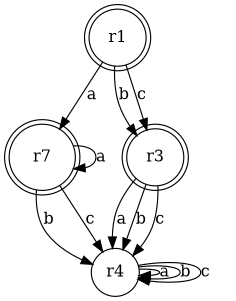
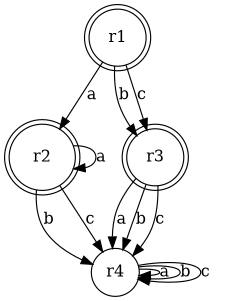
node "r7": label "r7" -> "r2"
